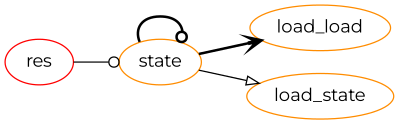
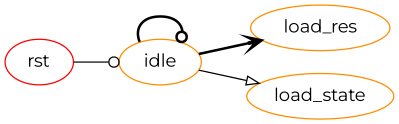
node "load_load": label "load_load" -> "load_res"
node "res": label "res" -> "rst"
node "state": label "state" -> "idle"
